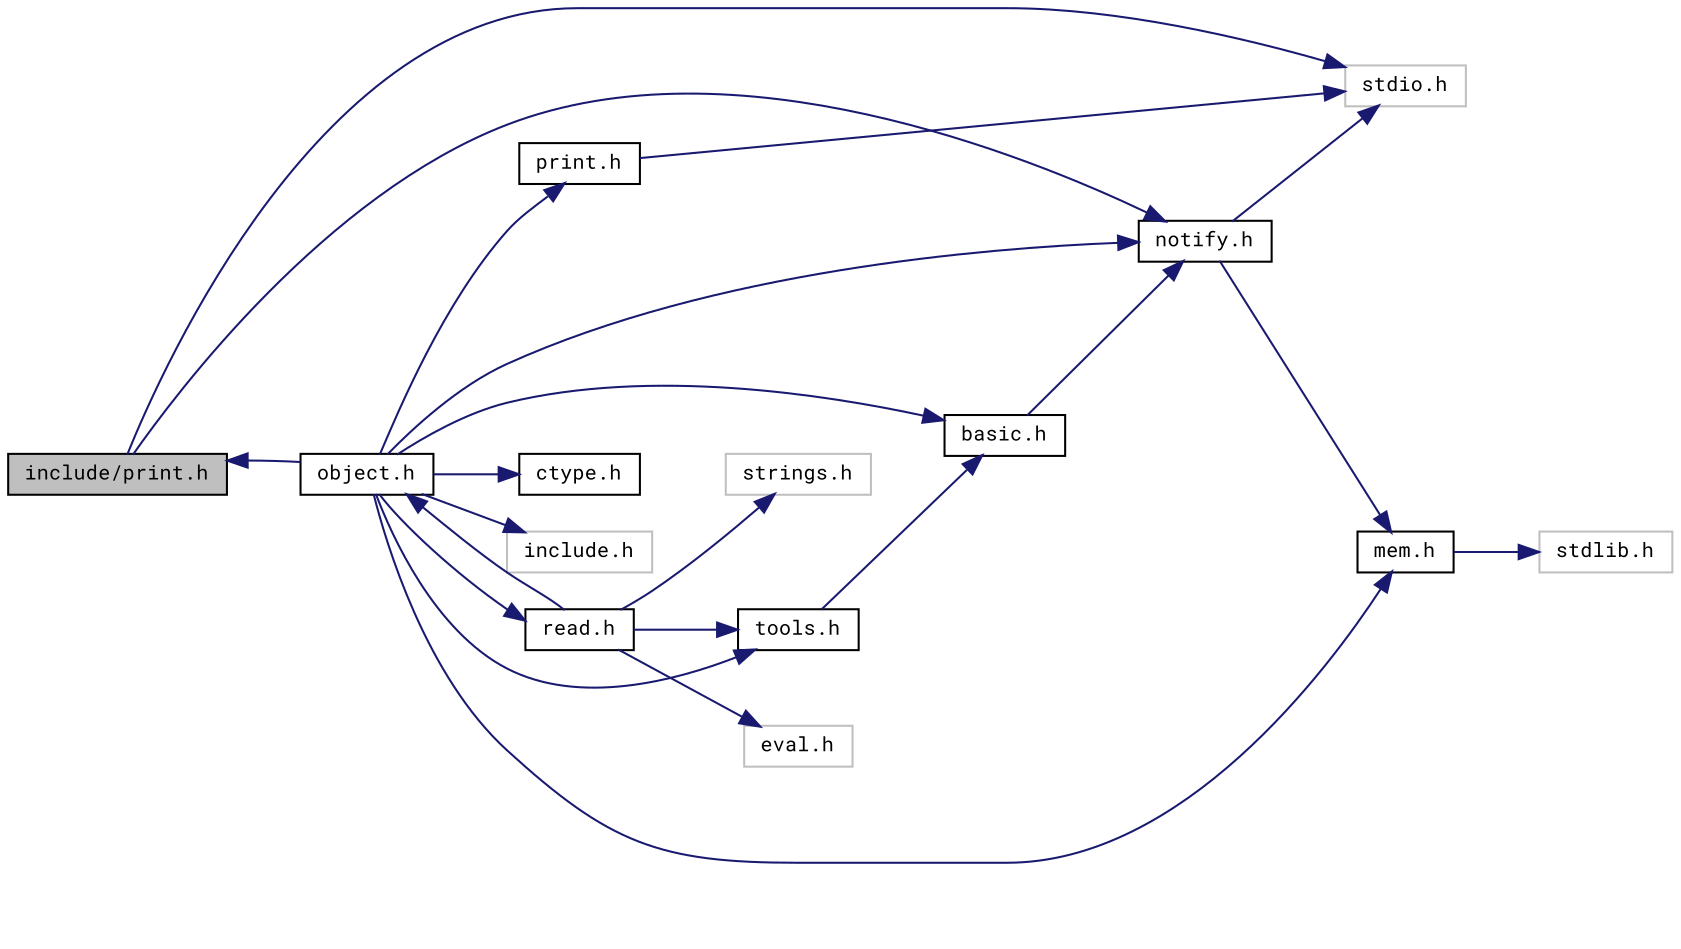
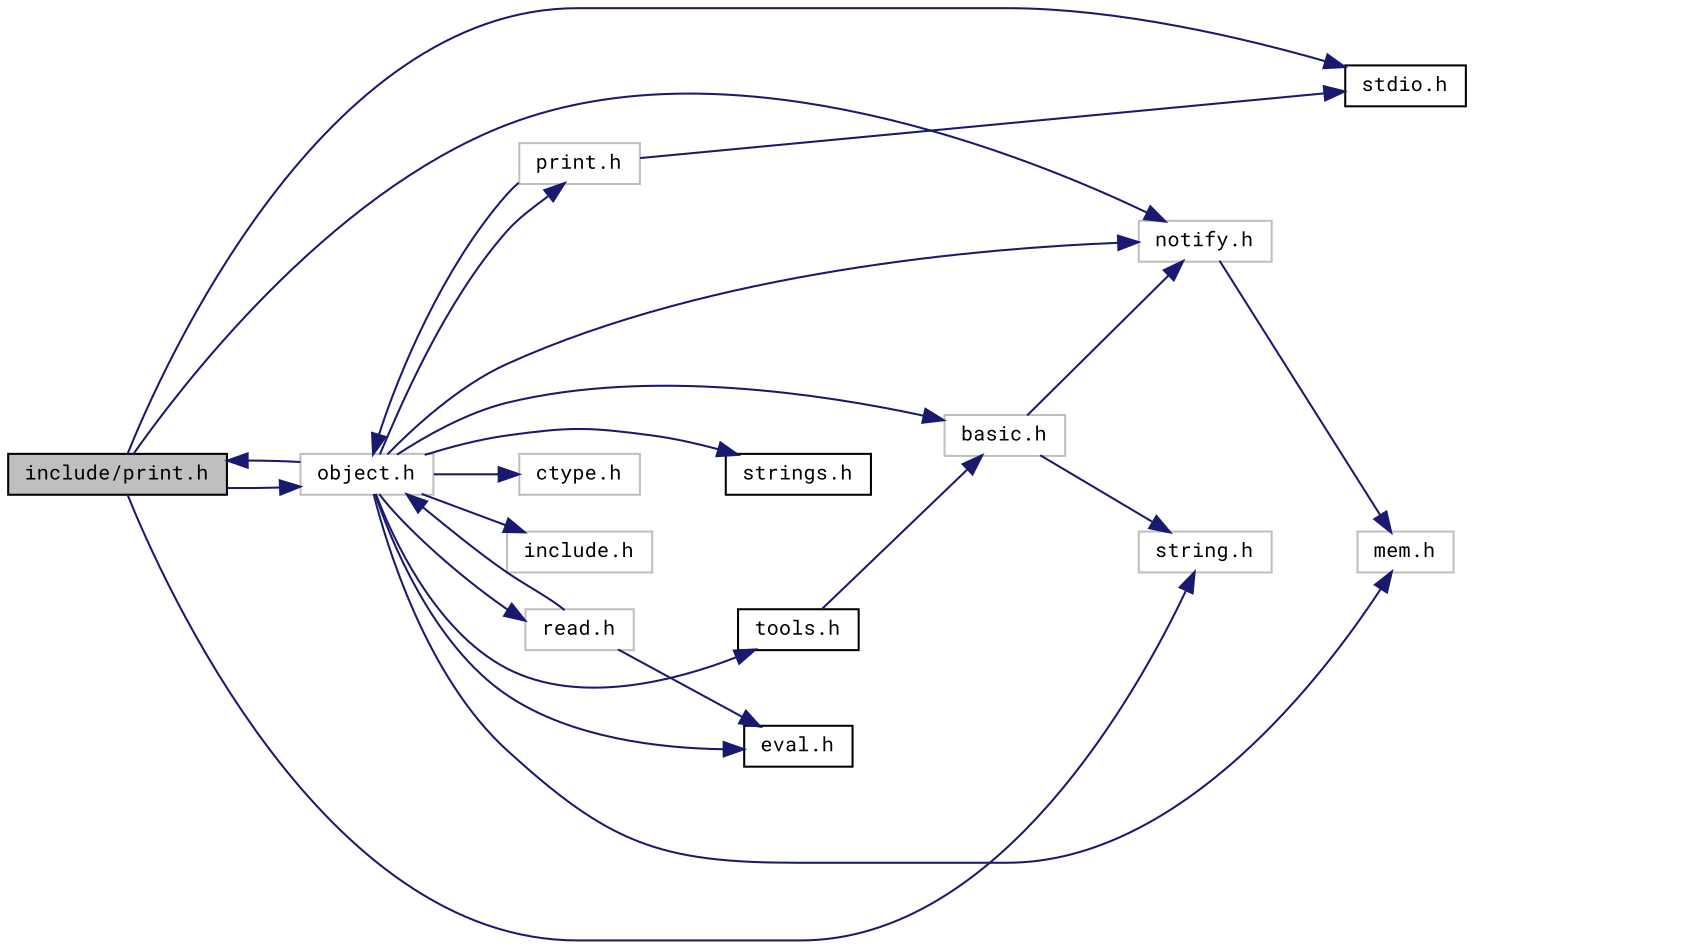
node "stdio.h": color grey75 -> black
node "print.h": color black -> grey75
edge "notify.h" -> "stdio.h": removed
node "notify.h": color black -> grey75
edge "print.h" -> "object.h": added
node "basic.h": color black -> grey75
node "object.h": color black -> grey75
node "ctype.h": color black -> grey75
node "strings.h": color grey75 -> black
edge "include/print.h" -> "object.h": added
node "string.h": added
node "mem.h": color black -> grey75
node "stdlib.h": removed
edge "read.h" -> "strings.h": now "object.h" -> "strings.h"
node "read.h": color black -> grey75
edge "read.h" -> "tools.h": removed
edge "object.h" -> "eval.h": added
node "eval.h": color grey75 -> black
